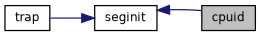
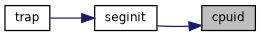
edge "cpuid" -> "seginit": reversed
